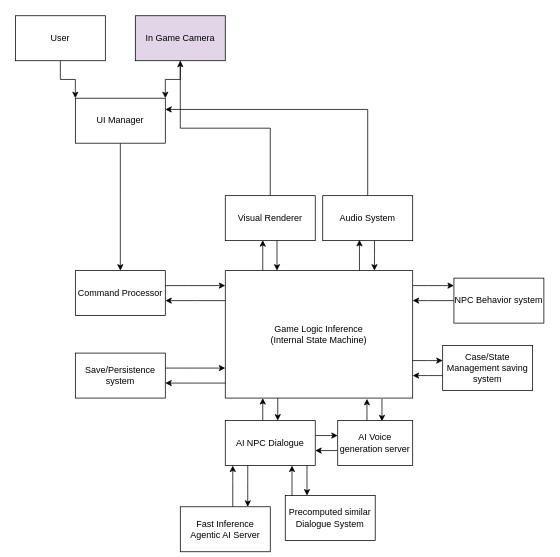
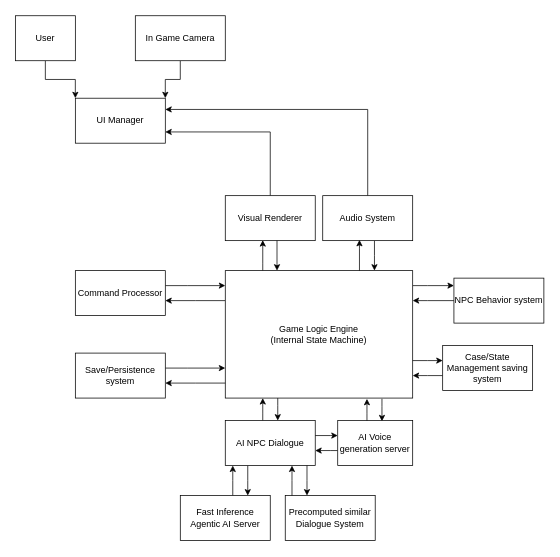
node "User": size 90x45 -> 60x45
node "In Game Camera": fillcolor #e1d5e7 -> #ffffff
edge "Visual Renderer" -> "In Game Camera": now "Visual Renderer" -> "UI Manager"
edge "UI Manager" -> "Command Processor": removed
node "Game Logic Inference (Internal State Machine)": label "Game Logic Inference (Internal State Machine)" -> "Game Logic Engine (Internal State Machine)"
node "Fast Inference Agentic AI Server": moved (225, 529) -> (225, 518)
